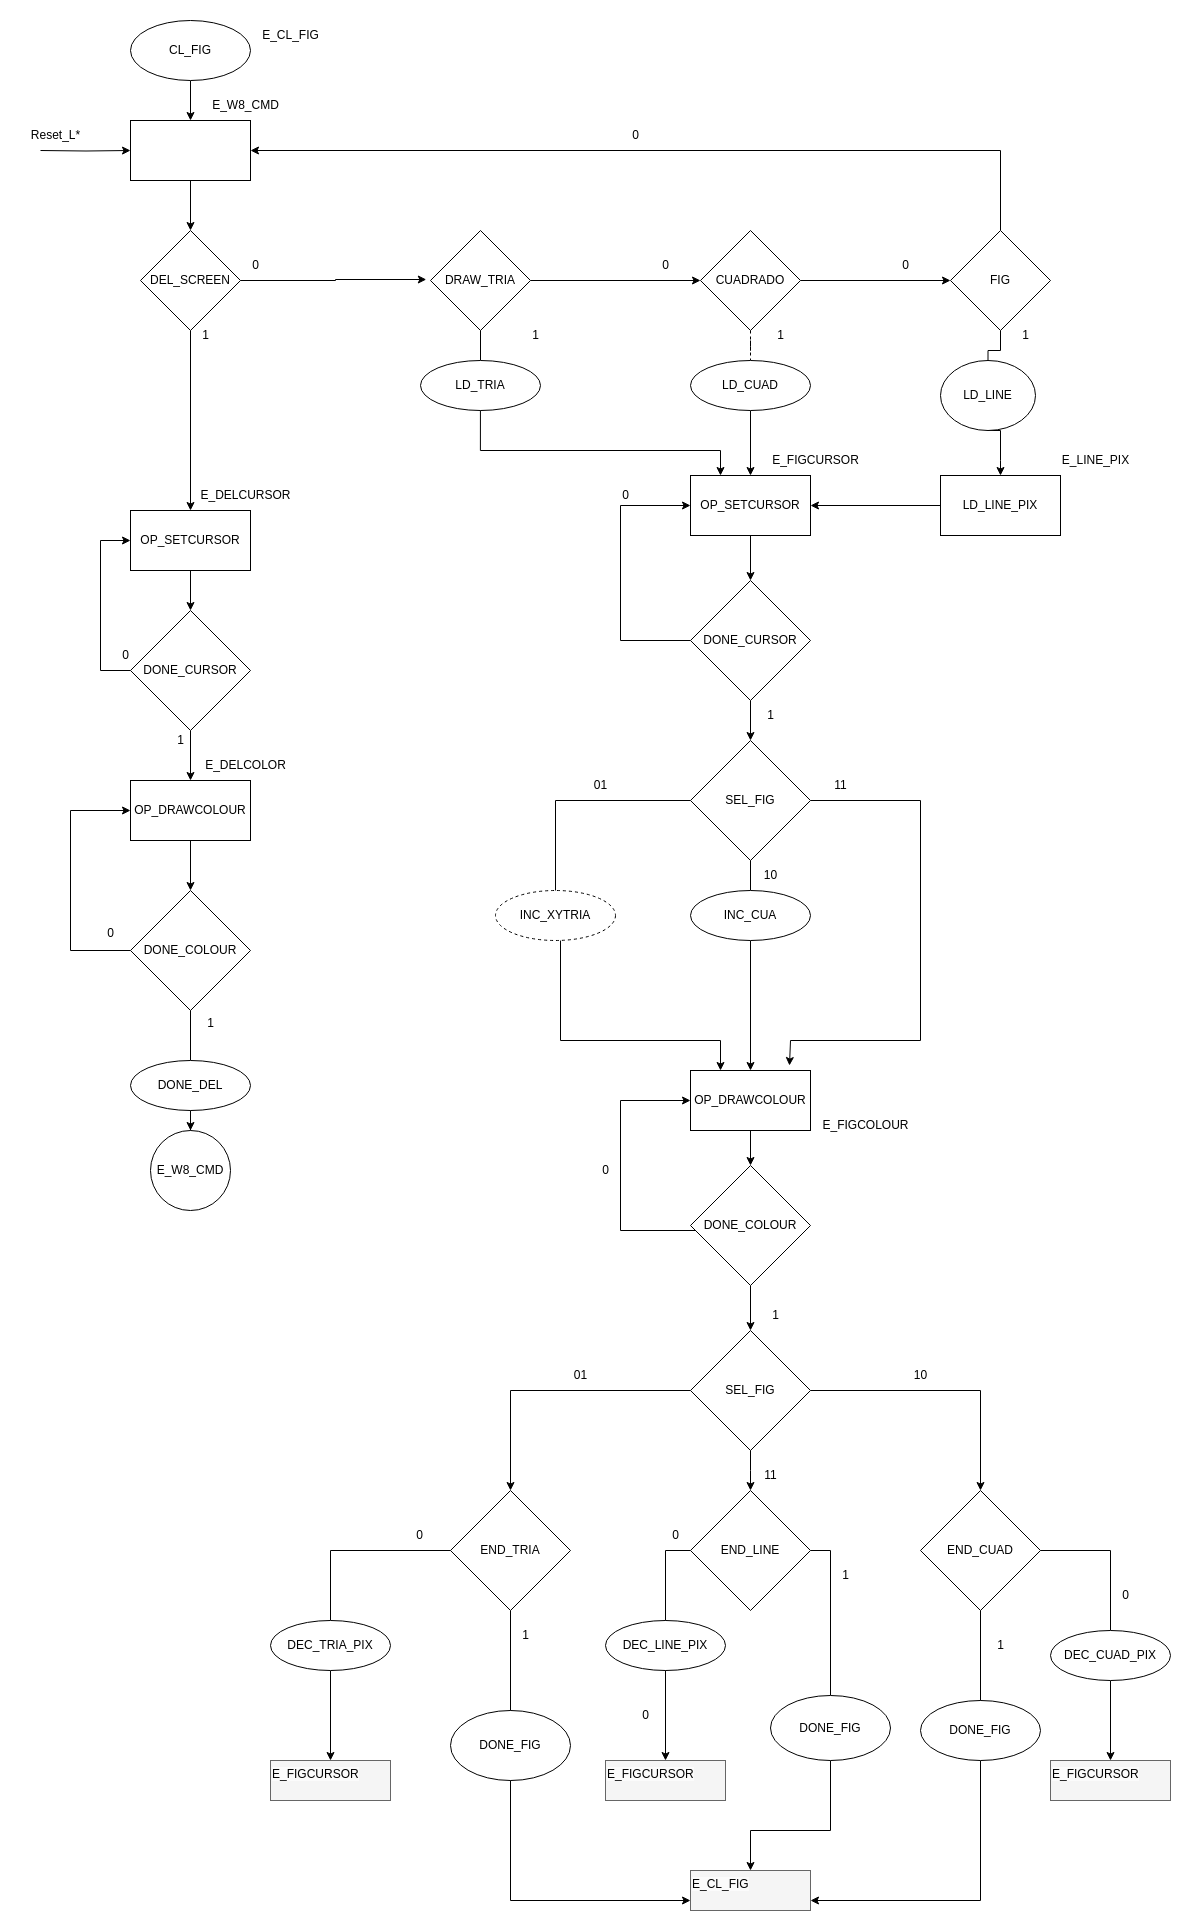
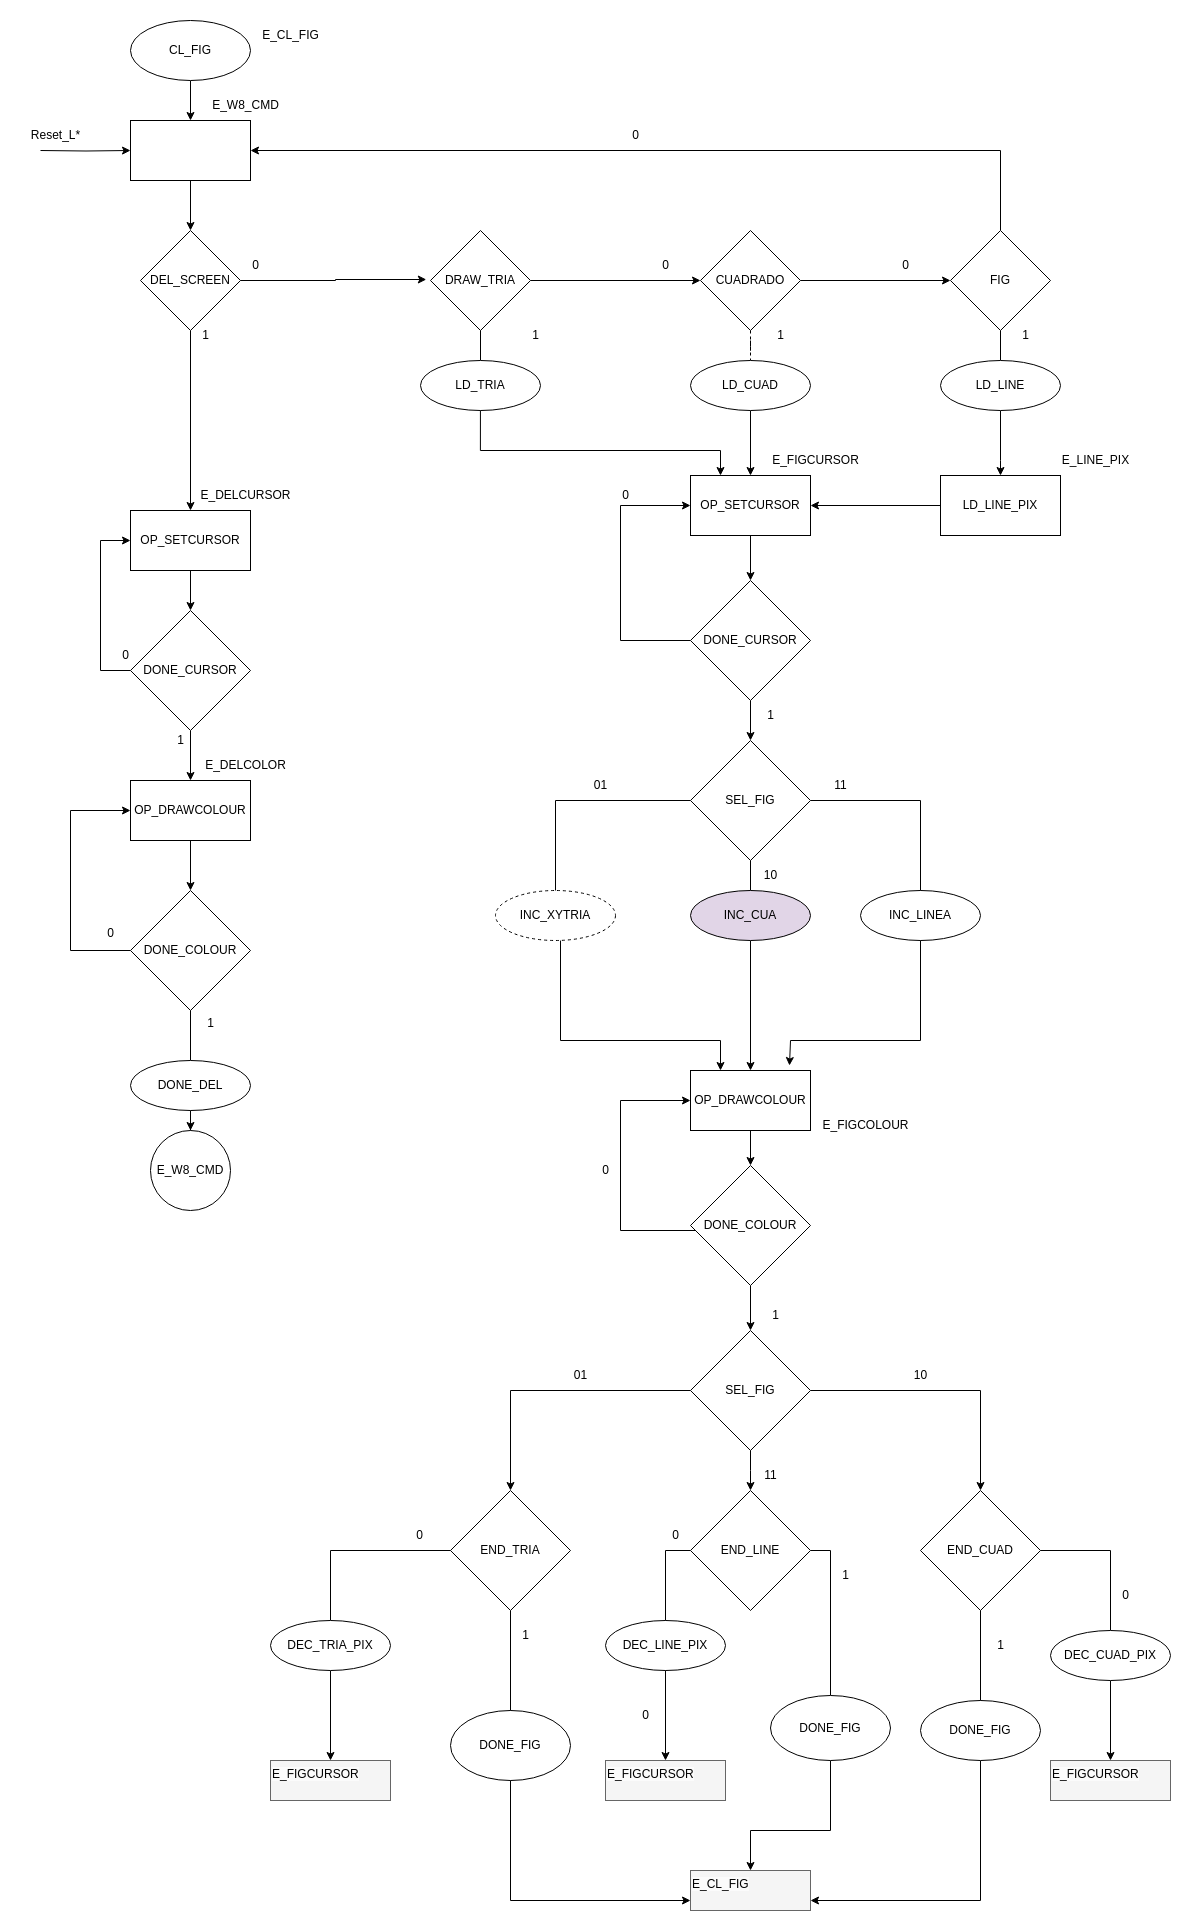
node "LD_LINE": size 95x70 -> 120x50
node "INC_CUA": fillcolor #ffffff -> #e1d5e7
node "INC_LINEA": added
